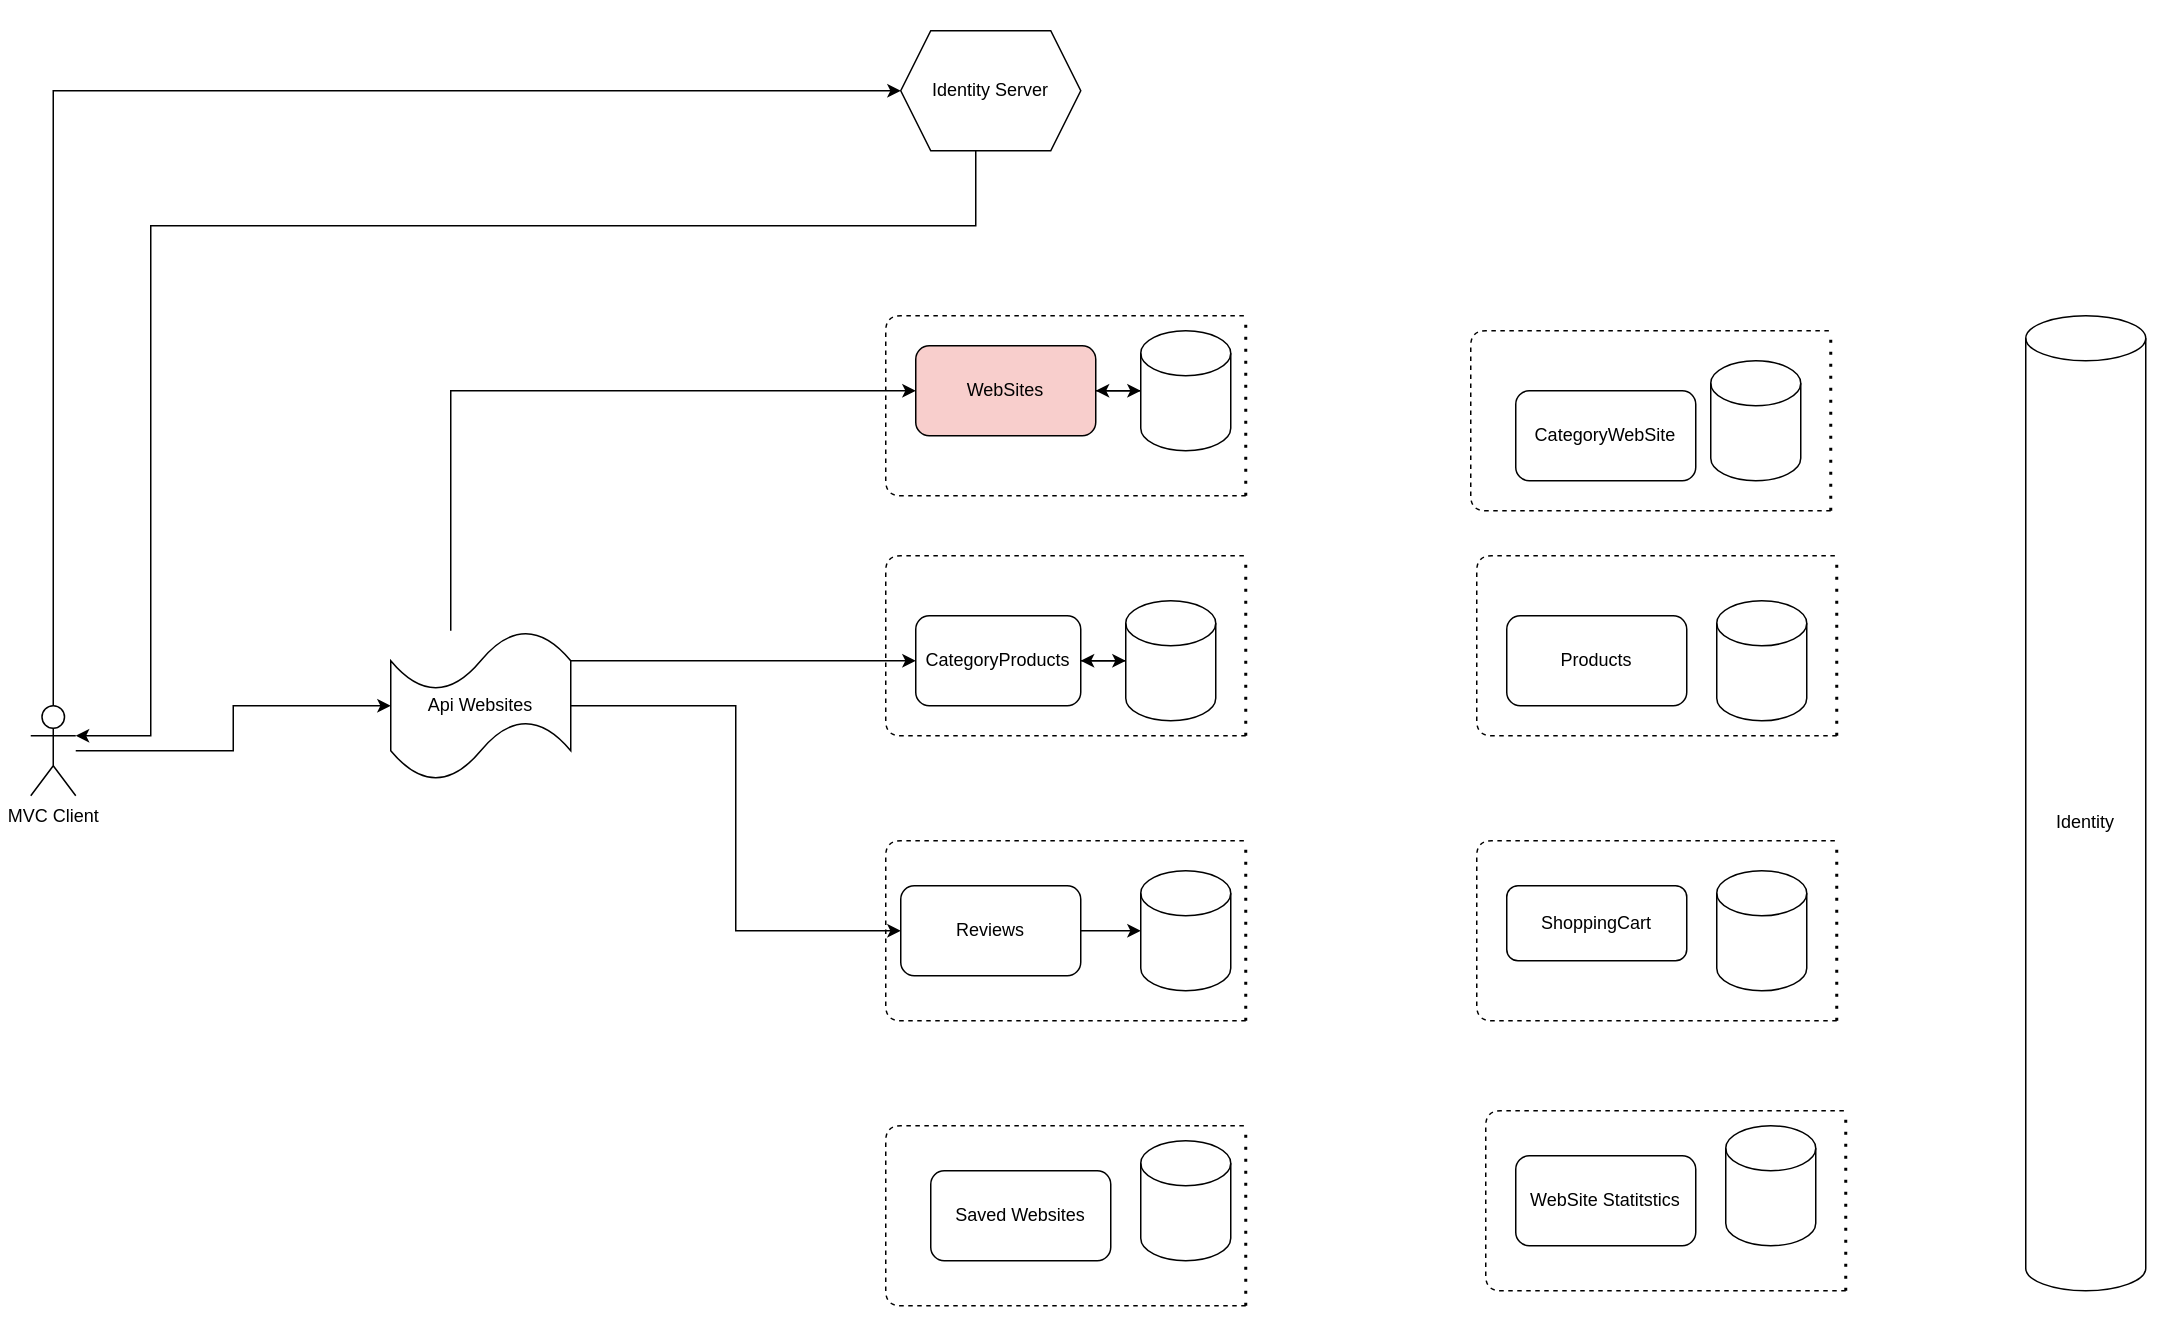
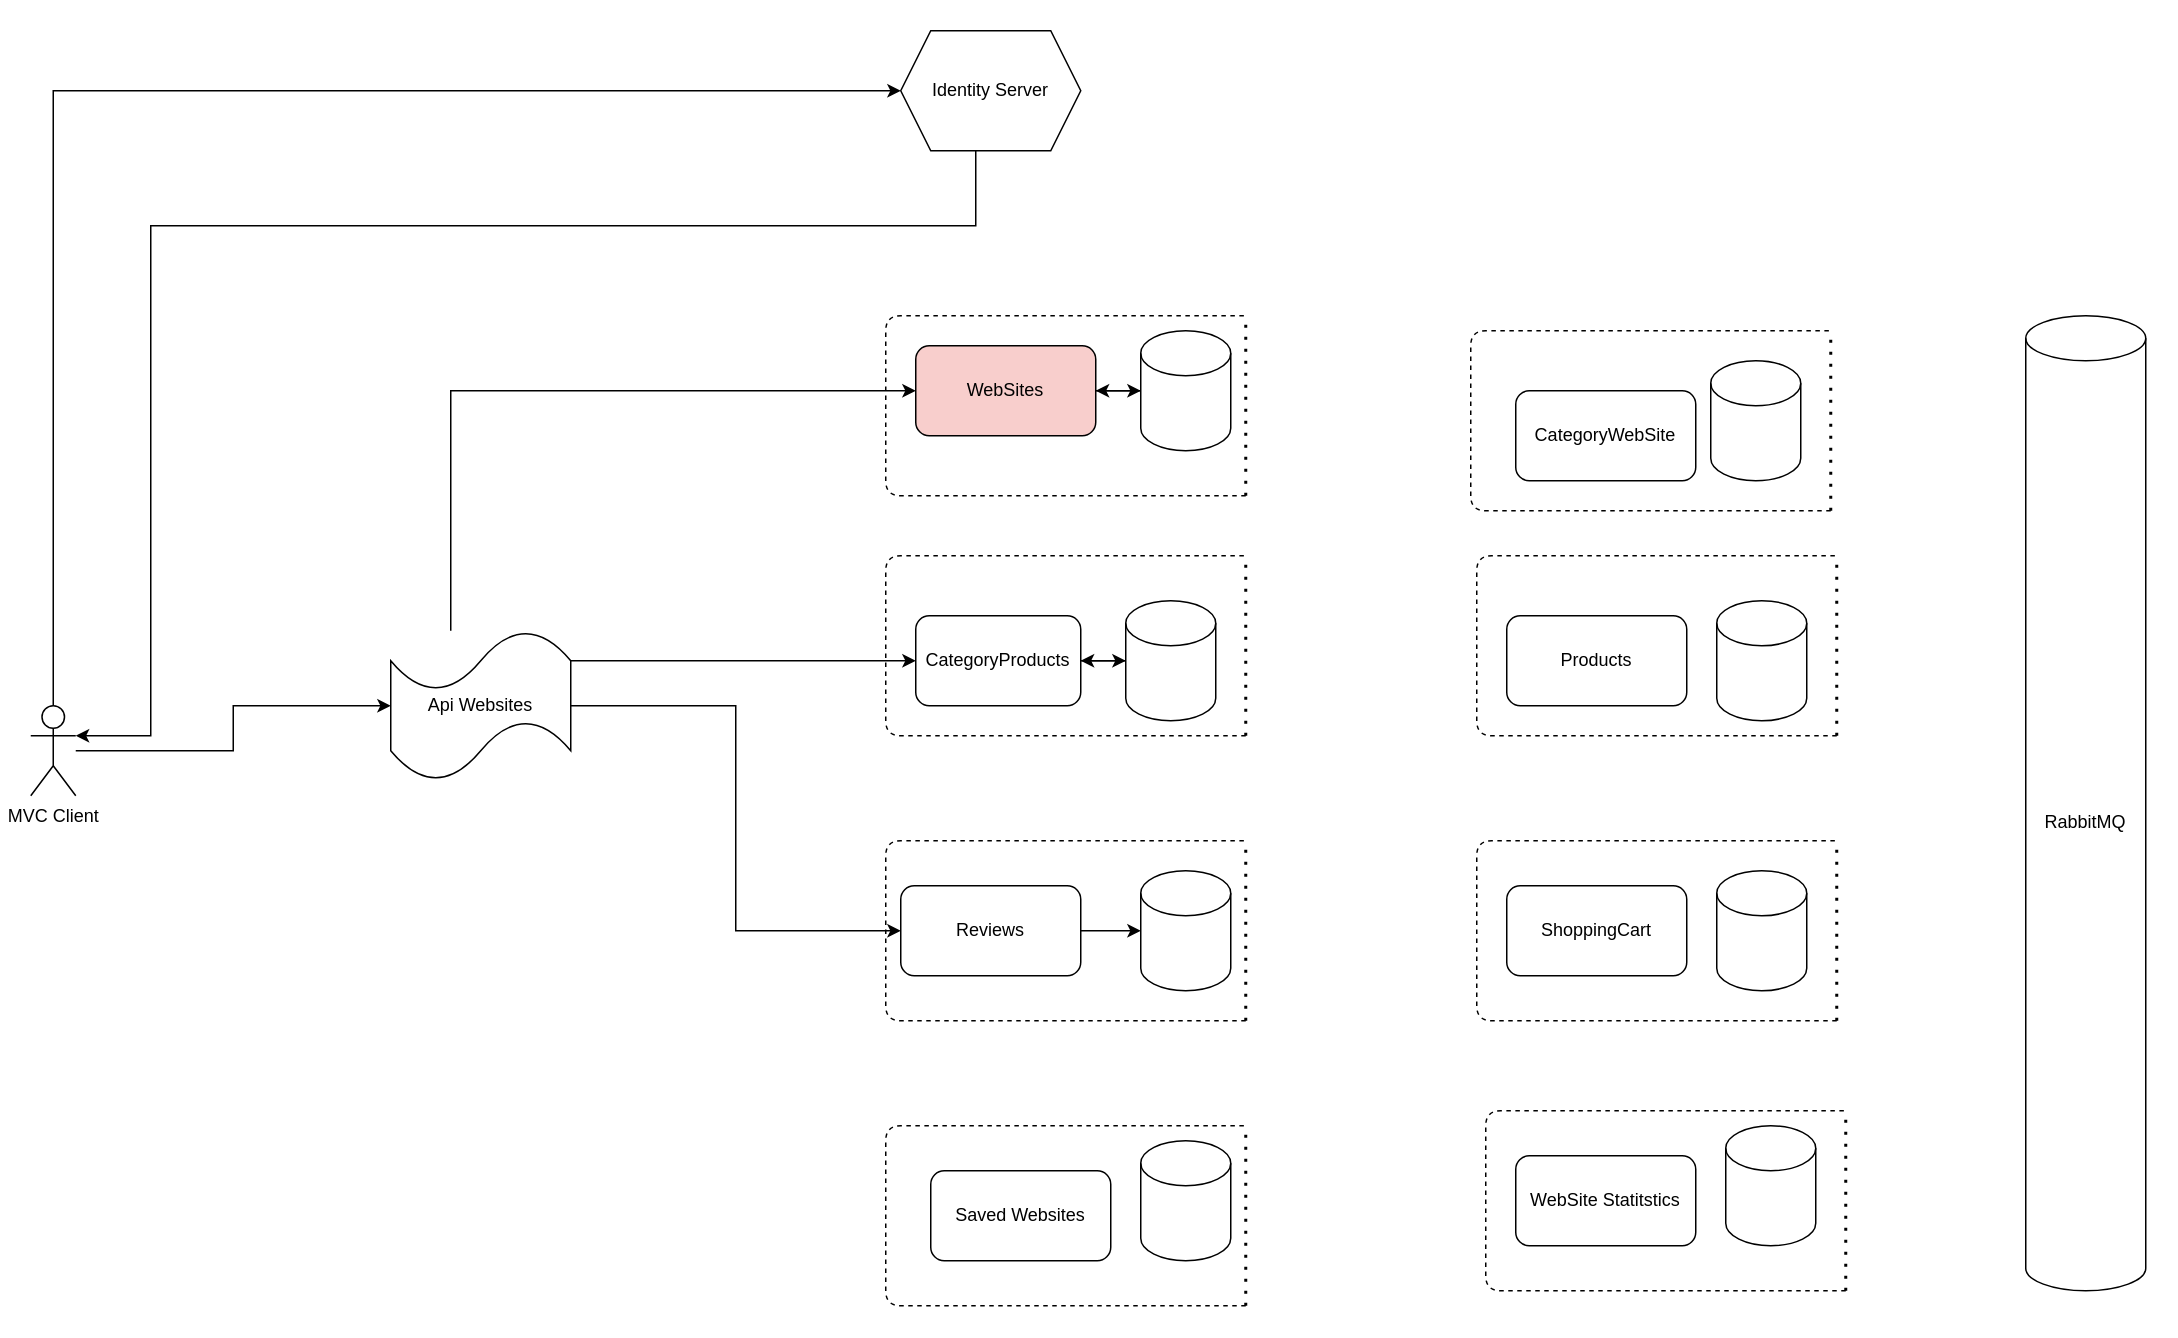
node "Identity": label "Identity" -> "RabbitMQ"
node "ShoppingCart": size 180x75 -> 180x90
